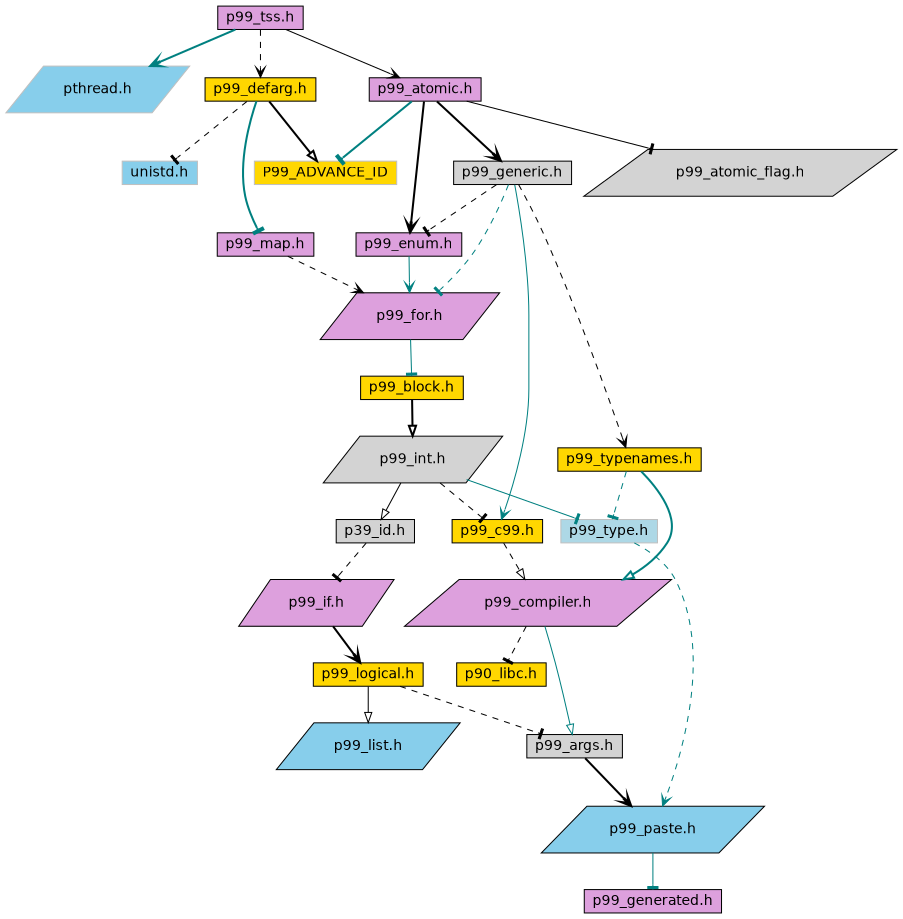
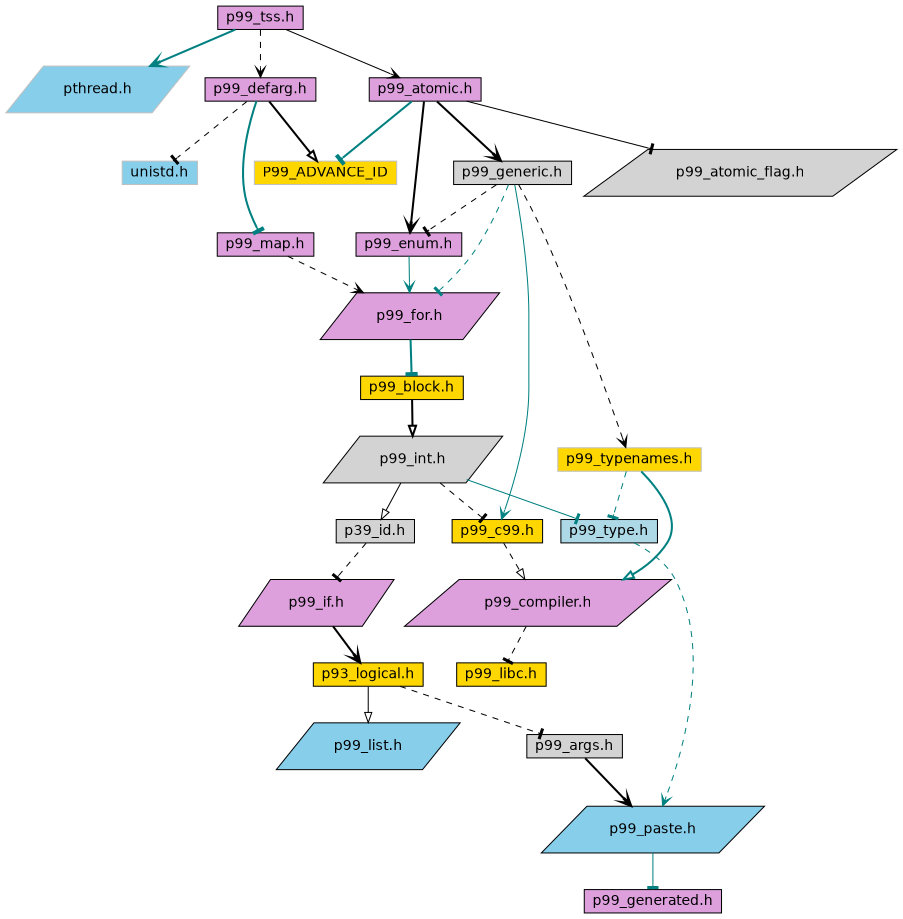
node "p99_defarg.h": fillcolor gold -> plum
edge "p99_for.h" -> "p99_block.h": style solid -> bold
node "p99_typenames.h": color black -> grey75
node "p99_type.h": color grey75 -> black
node "p99_logical.h": label "p99_logical.h" -> "p93_logical.h"
node "p90_libc.h": label "p90_libc.h" -> "p99_libc.h"
edge "p99_compiler.h" -> "p99_args.h": removed
